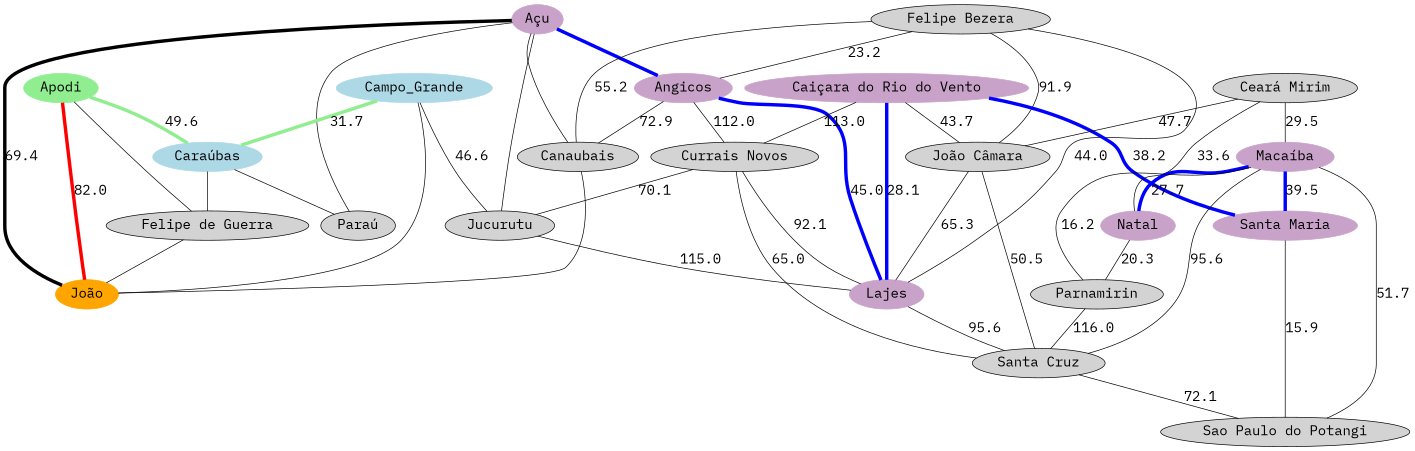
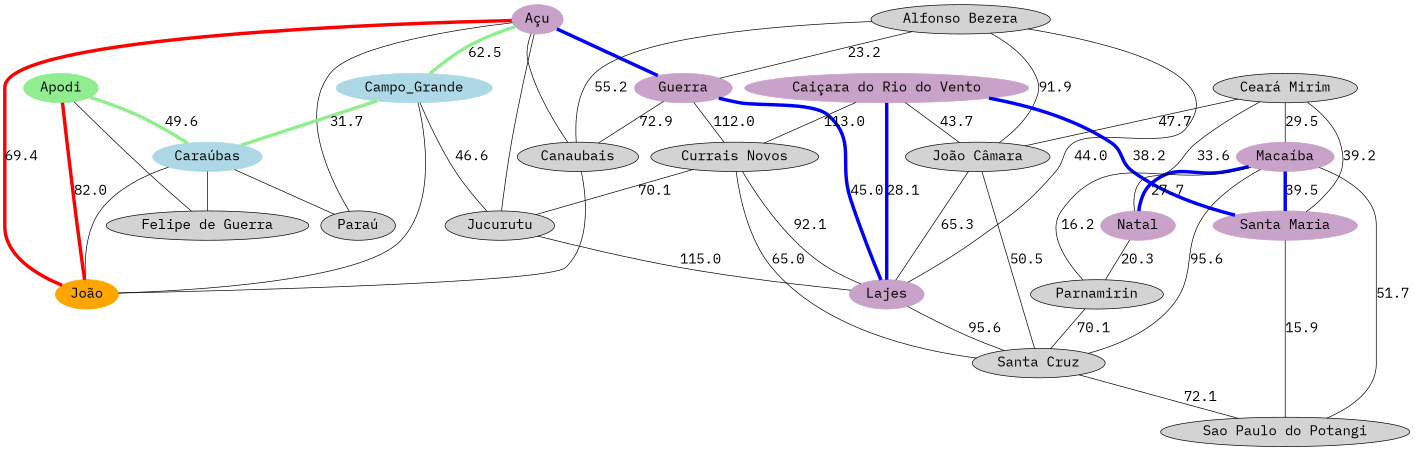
node "Felipe Bezera": label "Felipe Bezera" -> "Alfonso Bezera"
edge "Açu" -- "João": color black -> red
edge "Açu" -- "Campo_Grande": added, label "62.5"
node "Angicos": label "Angicos" -> "Guerra"
edge "Ceará Mirim" -- "Santa Maria": added, label "39.2"
edge "Felipe de Guerra" -- "João": now "Caraúbas" -- "João"
edge "Parnamirin" -- "Santa Cruz": label "116.0" -> "70.1"
